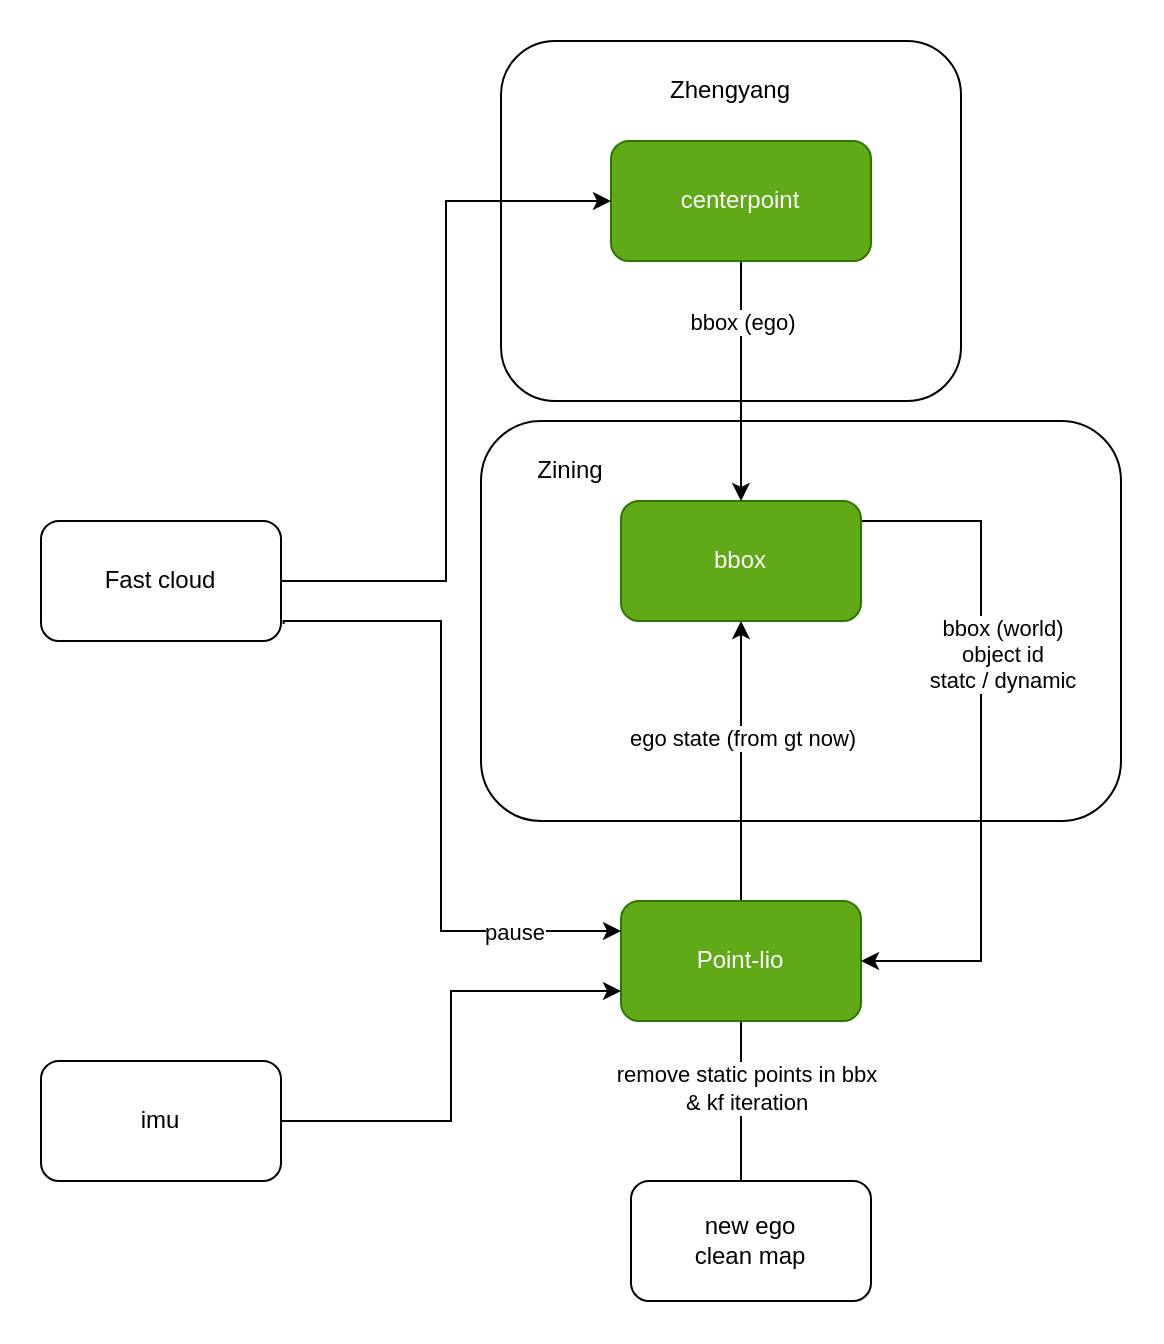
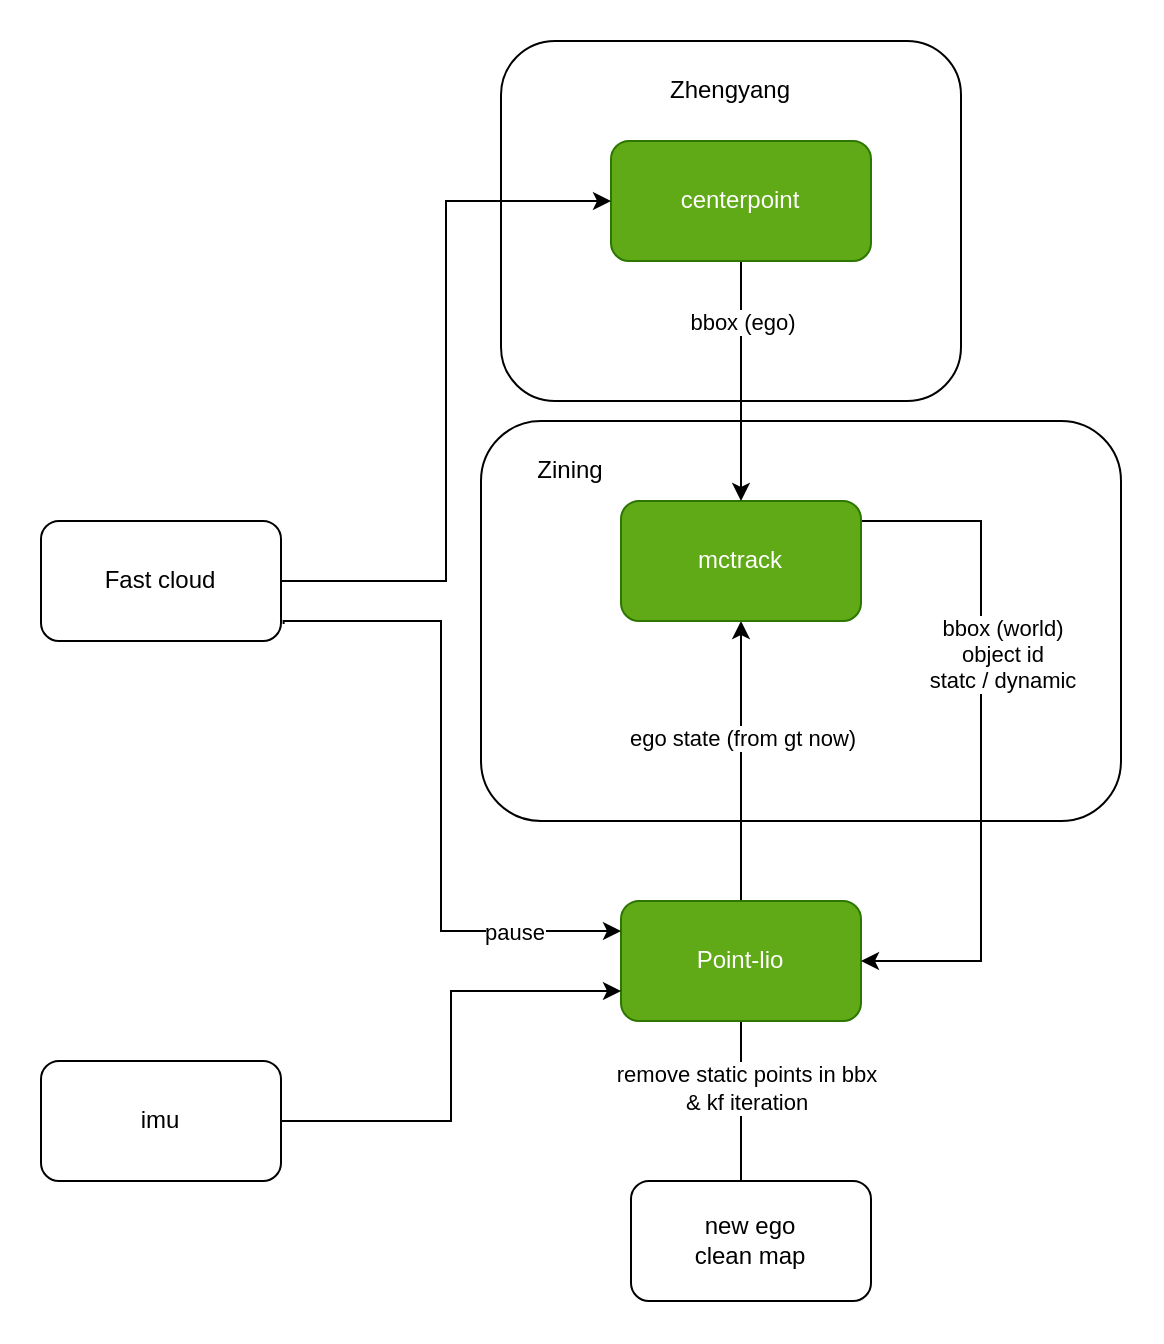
node "bbox": label "bbox" -> "mctrack"
